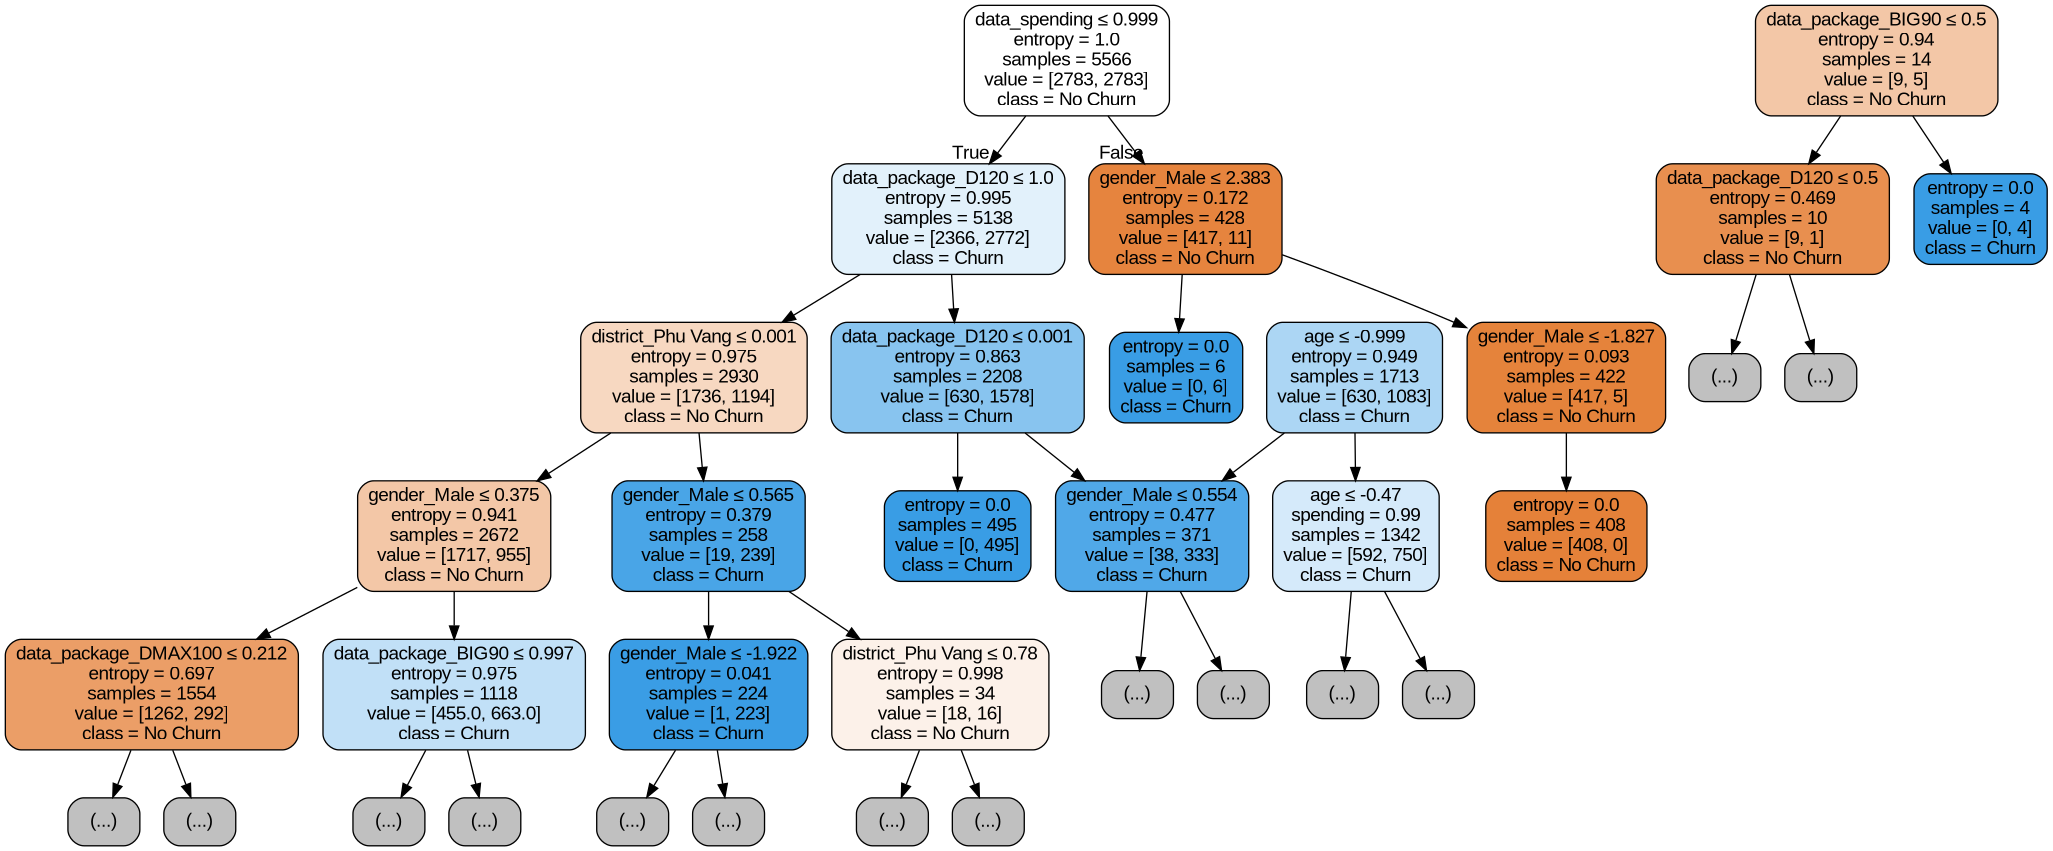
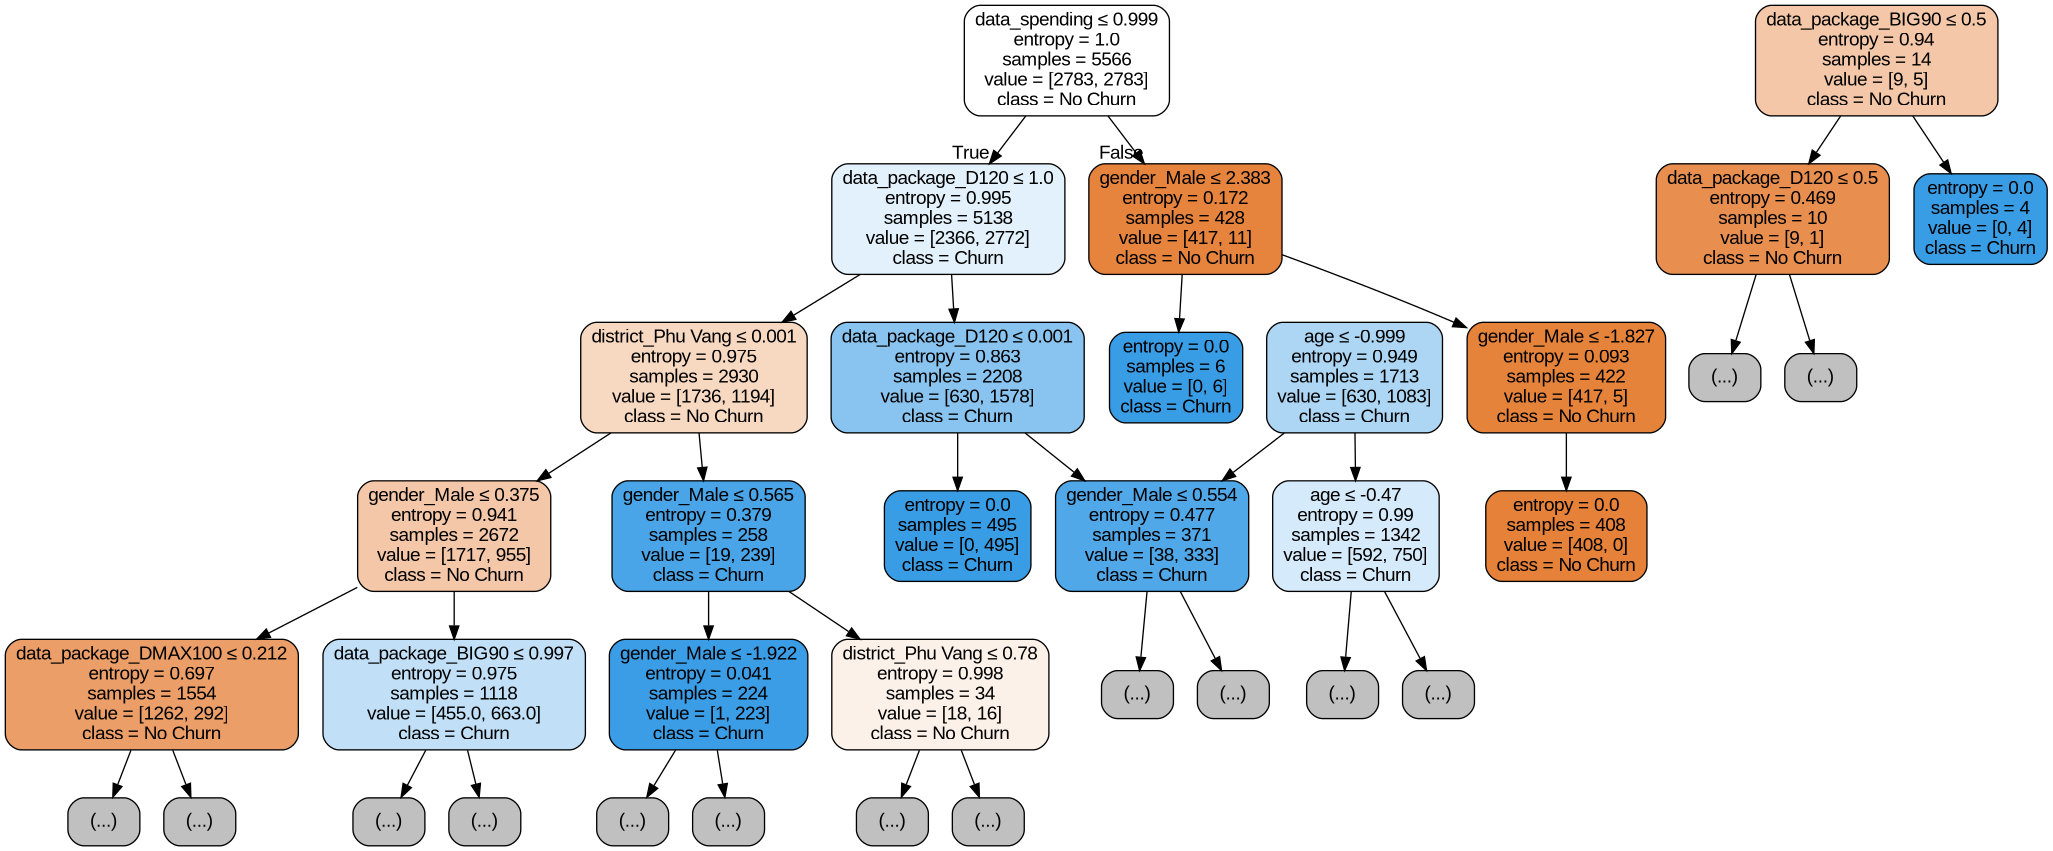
node "age ≤ -0.47": text "spending = 0.99" -> "entropy = 0.99"
